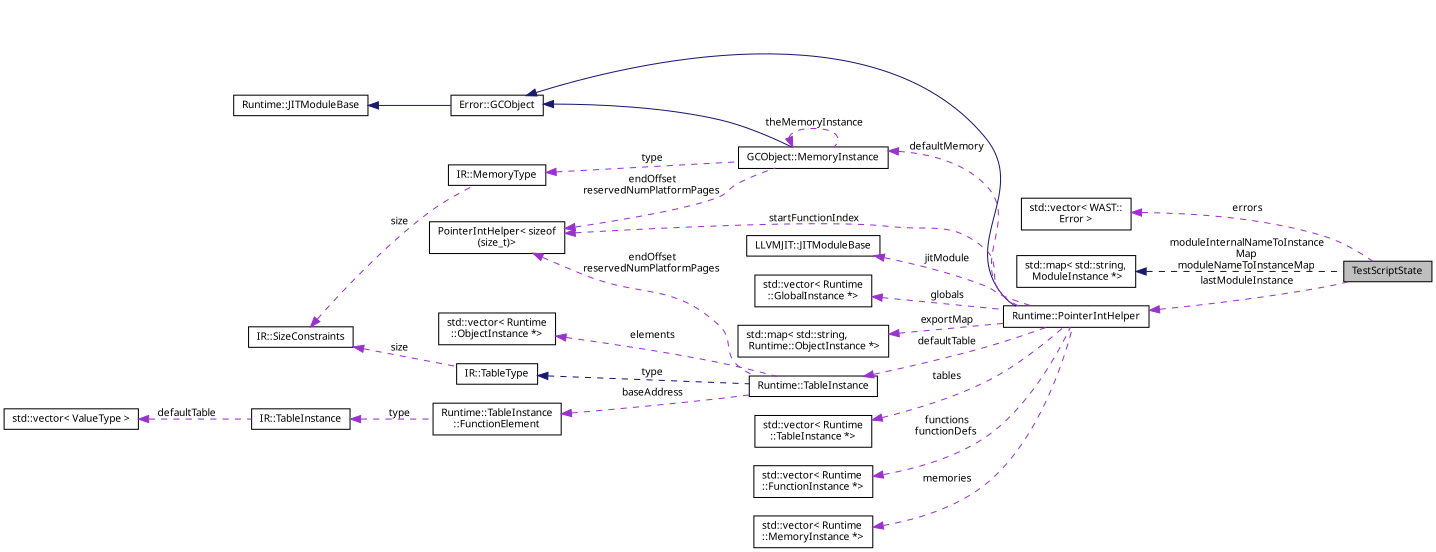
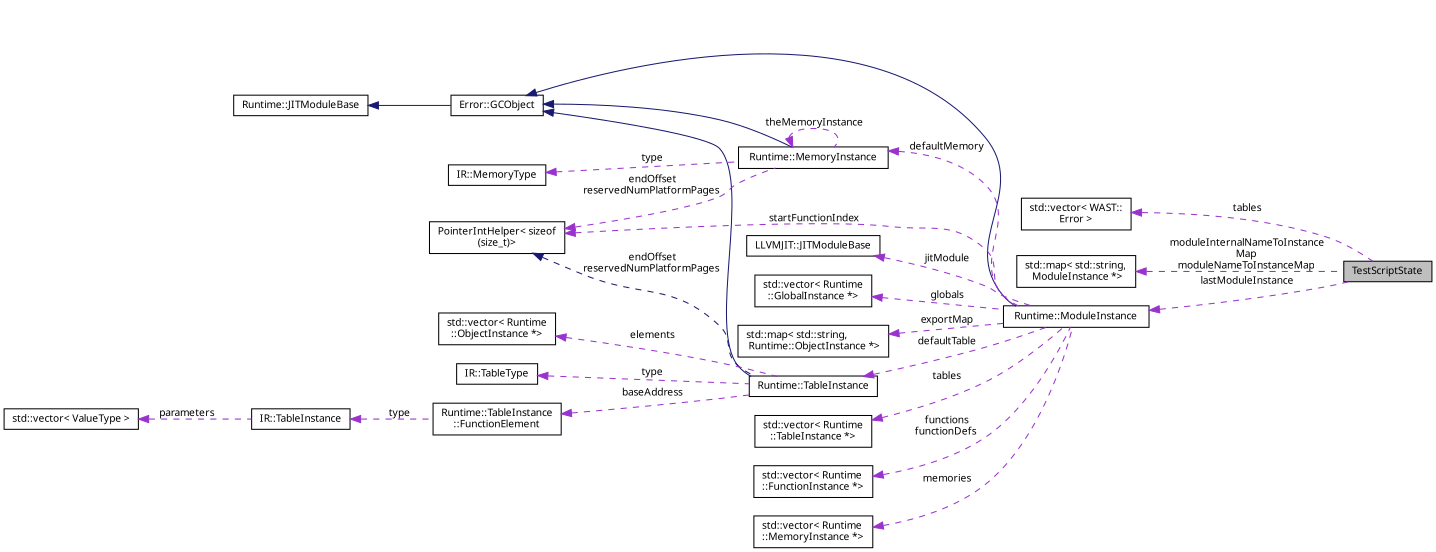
node "GCObject::MemoryInstance": label "GCObject::MemoryInstance" -> "Runtime::MemoryInstance"
edge "Runtime::TableInstance" -> "Error::GCObject": added
edge "TestScriptState" -> "std::vector< WAST:: Error >": label " errors" -> " tables"
edge "TestScriptState" -> "std::map< std::string, ModuleInstance *>": color midnightblue -> darkorchid3
edge "Runtime::TableInstance" -> "PointerIntHelper< sizeof (size_t)>": color darkorchid3 -> midnightblue
node "Runtime::PointerIntHelper": label "Runtime::PointerIntHelper" -> "Runtime::ModuleInstance"
node "IR::SizeConstraints": removed
edge "Runtime::TableInstance" -> "IR::TableType": color midnightblue -> darkorchid3
edge "IR::TableInstance" -> "std::vector< ValueType >": label " defaultTable" -> " parameters"
